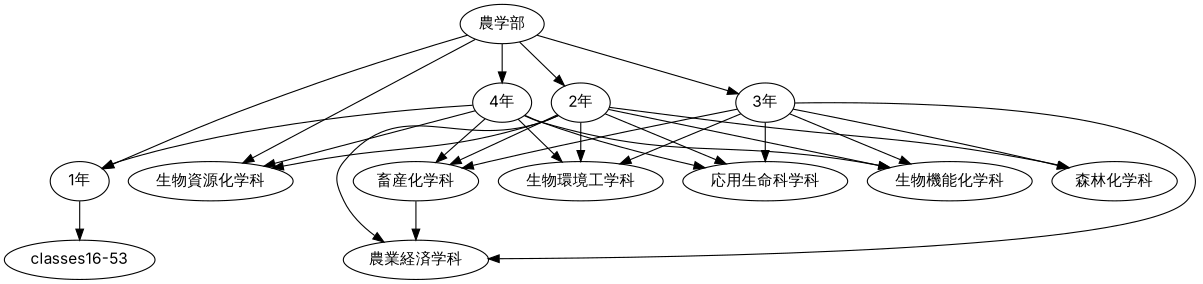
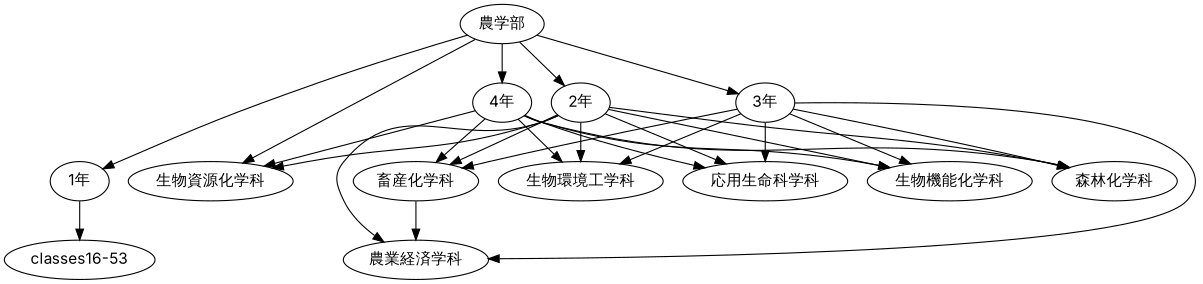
edge "4年" -> "1年": now "4年" -> "森林化学科"
